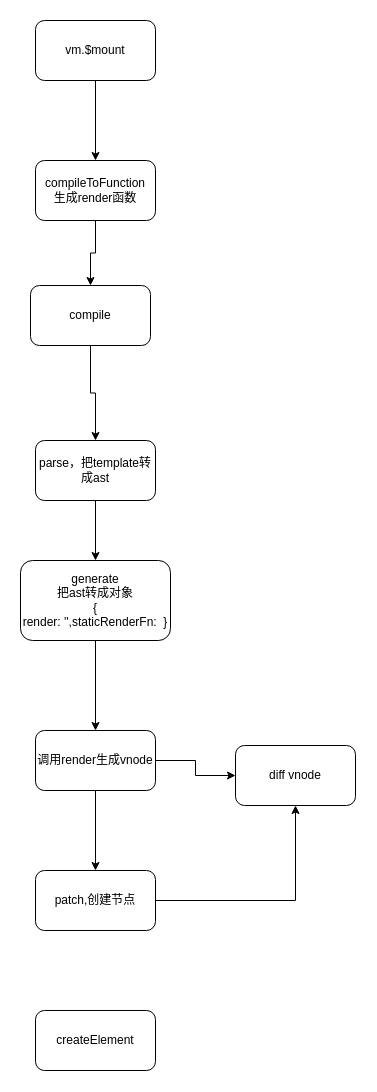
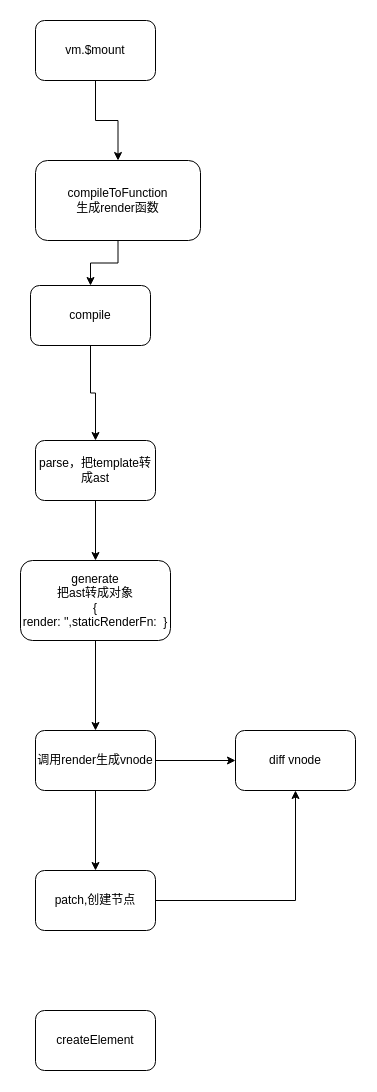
node "compileToFunction 生成render函数": size 120x60 -> 165x80
node "diff vnode": moved (296, 776) -> (296, 761)
